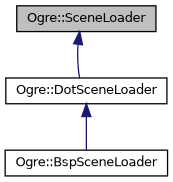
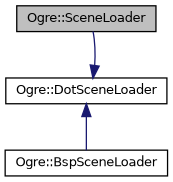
edge "Ogre::DotSceneLoader" -> "Ogre::SceneLoader": reversed
